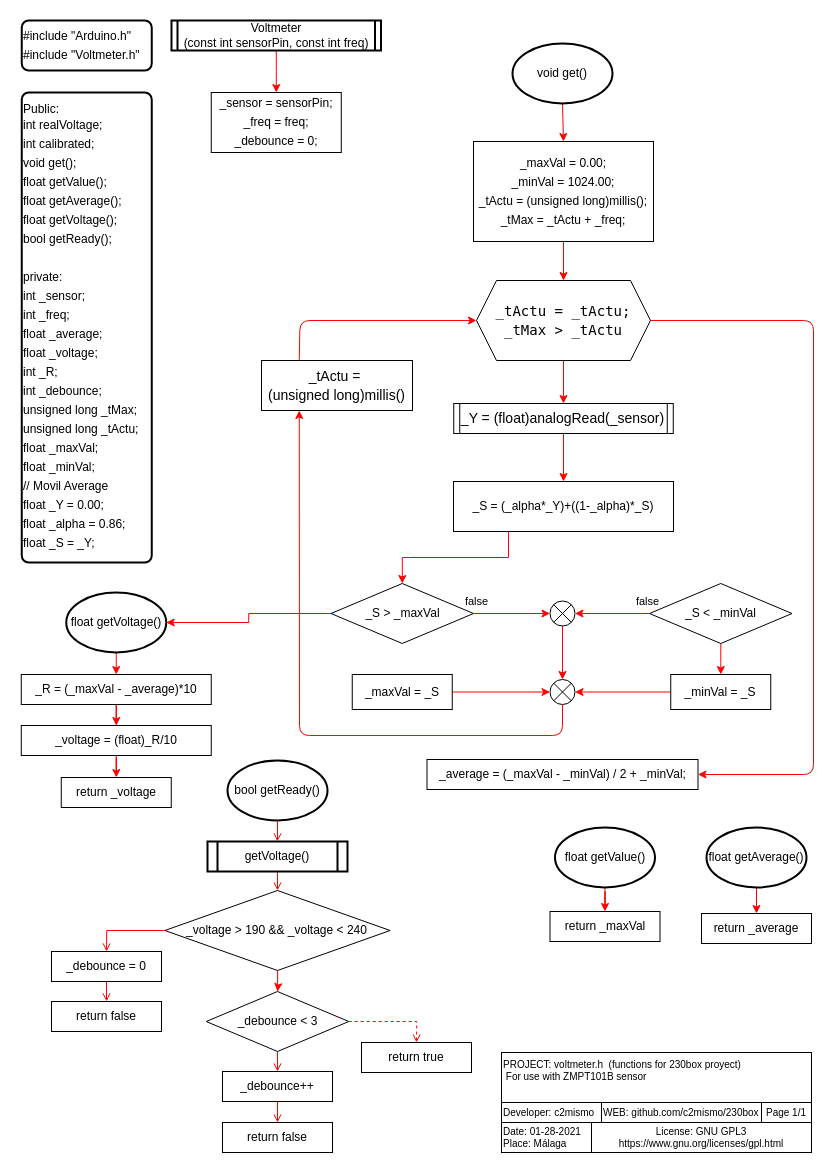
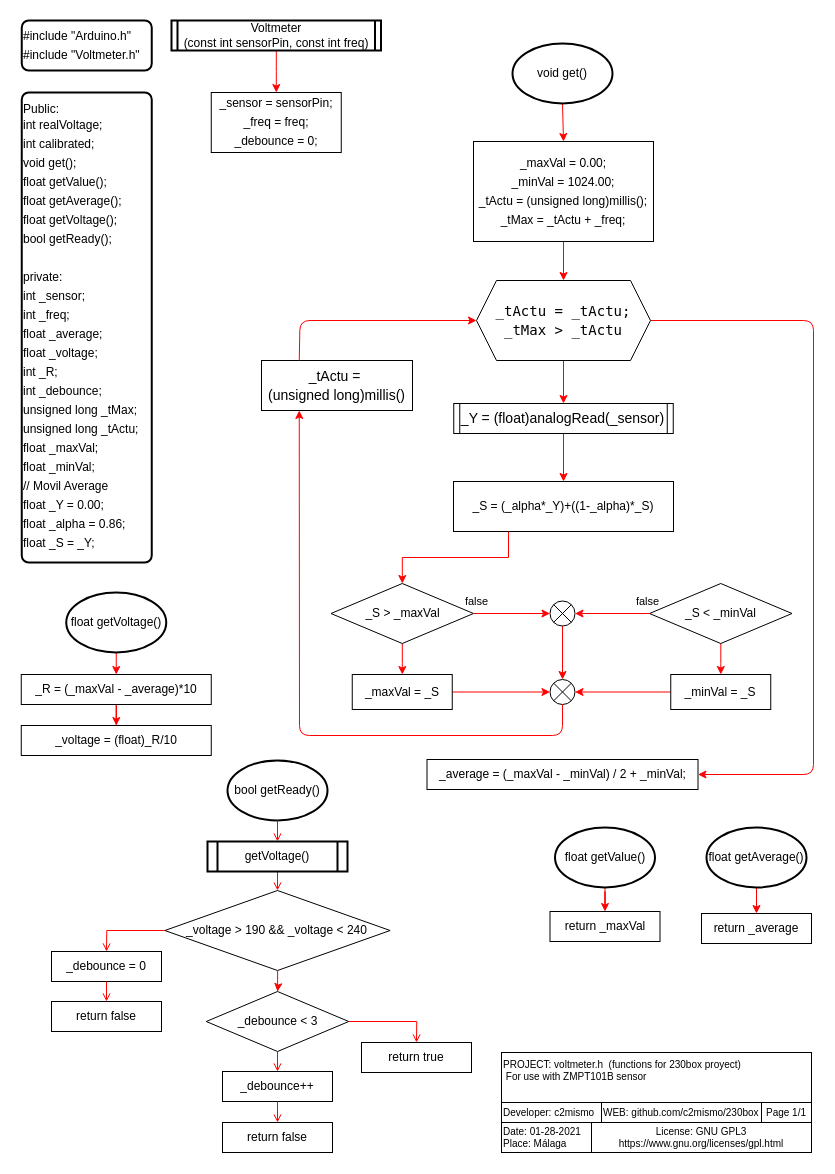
edge "_S > _maxVal" -> "float getVoltage()": now "_S > _maxVal" -> "_maxVal = _S"
edge "_voltage = (float)_R/10" -> "return _voltage": removed
node "return _voltage": removed
edge "_debounce < 3" -> "return true": style dashed -> solid
